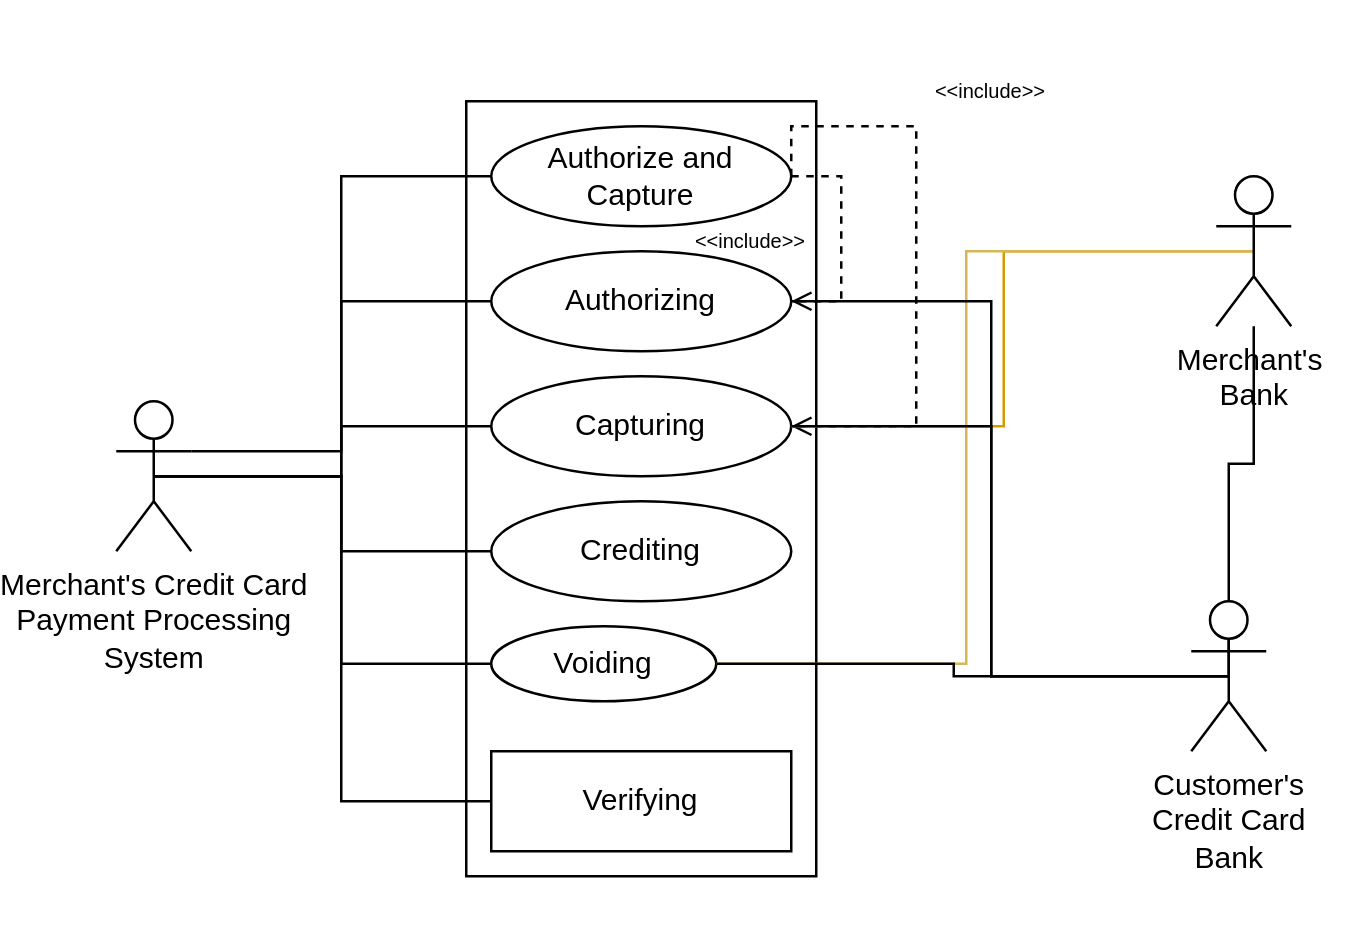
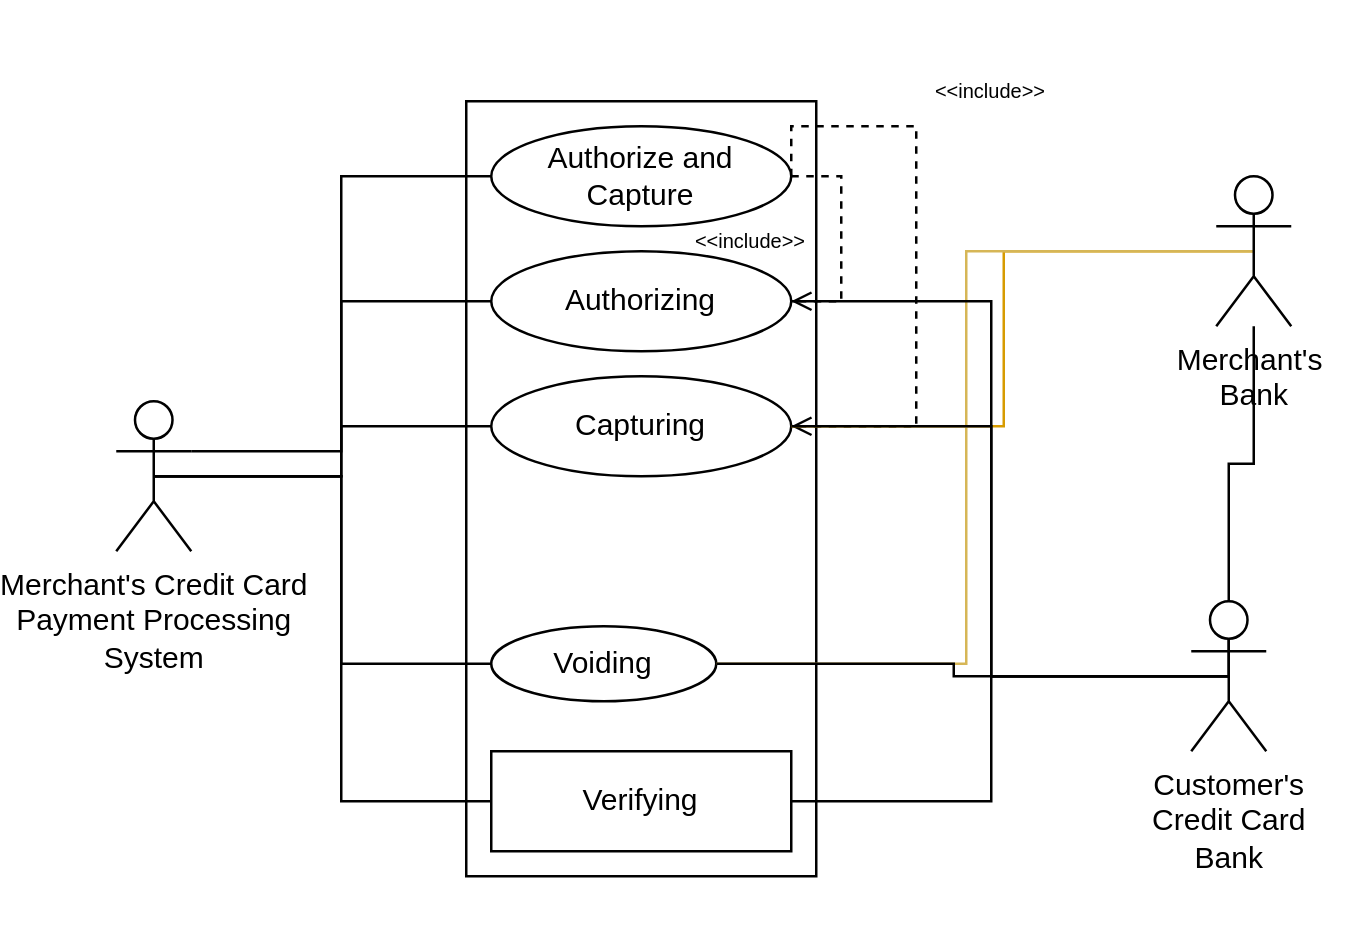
edge "Merchant's Credit Card Payment Processing System" -- "Crediting": removed
node "Crediting": removed
edge "Customer's Credit Card Bank" -- "Verifying": added
